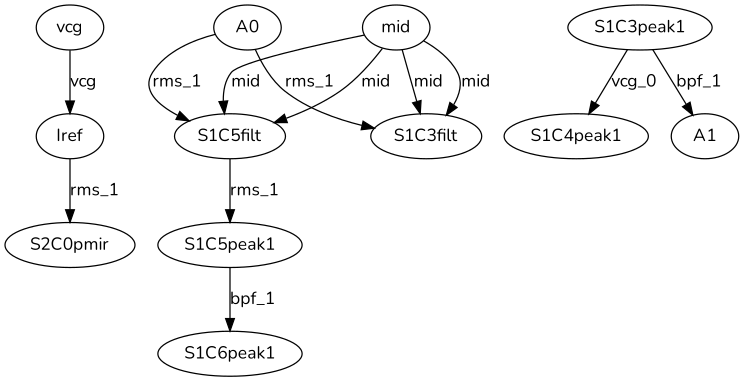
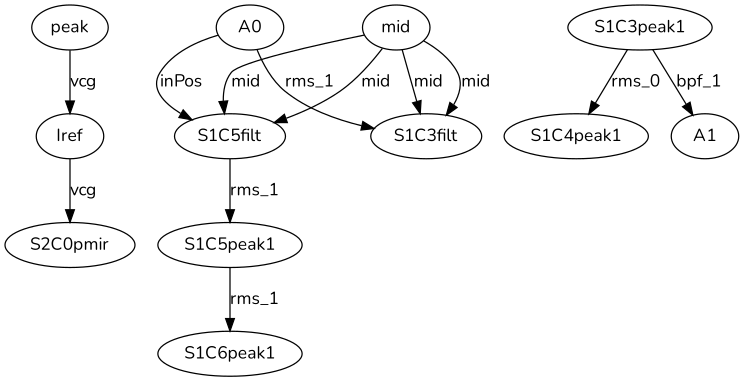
node "vcg": label "vcg" -> "peak"
edge "A0" -> "S1C5filt": label "rms_1" -> "inPos"
edge "S1C3peak1" -> "S1C4peak1": label "vcg_0" -> "rms_0"
edge "Iref" -> "S2C0pmir": label "rms_1" -> "vcg"
edge "S1C5peak1" -> "S1C6peak1": label "bpf_1" -> "rms_1"
